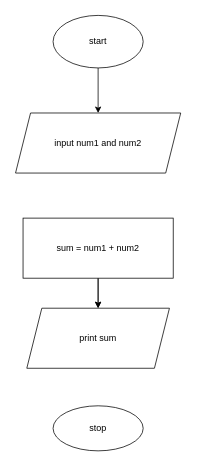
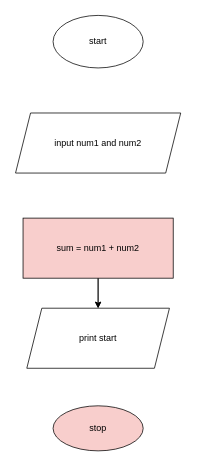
edge "start" -> "input num1 and num2": removed
node "sum = num1 + num2": fillcolor #ffffff -> #f8cecc
node "print sum": label "print sum" -> "print start"
node "stop": fillcolor #ffffff -> #f8cecc
